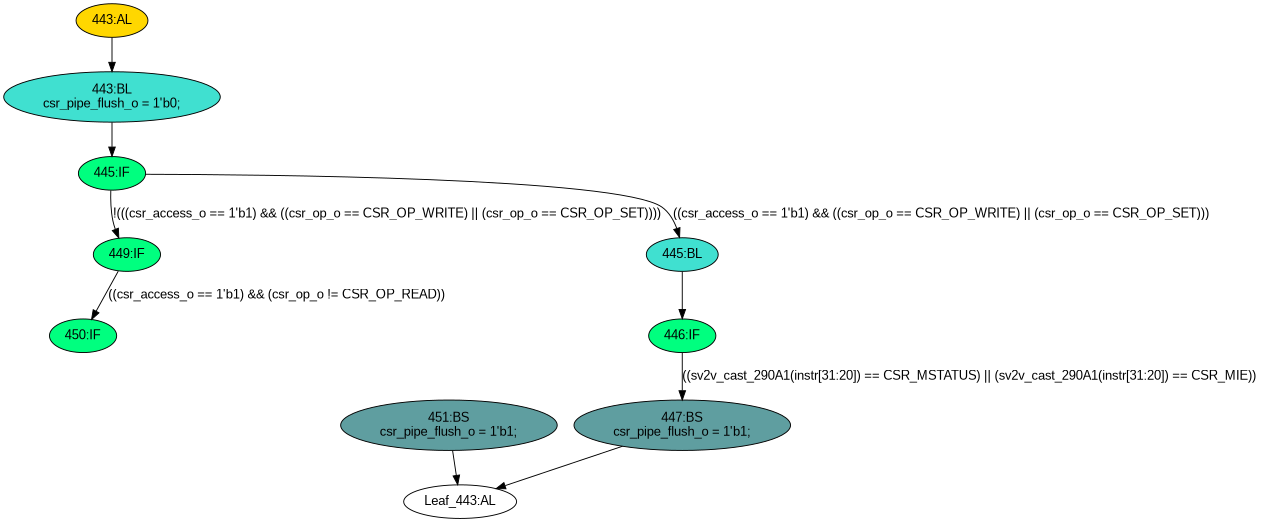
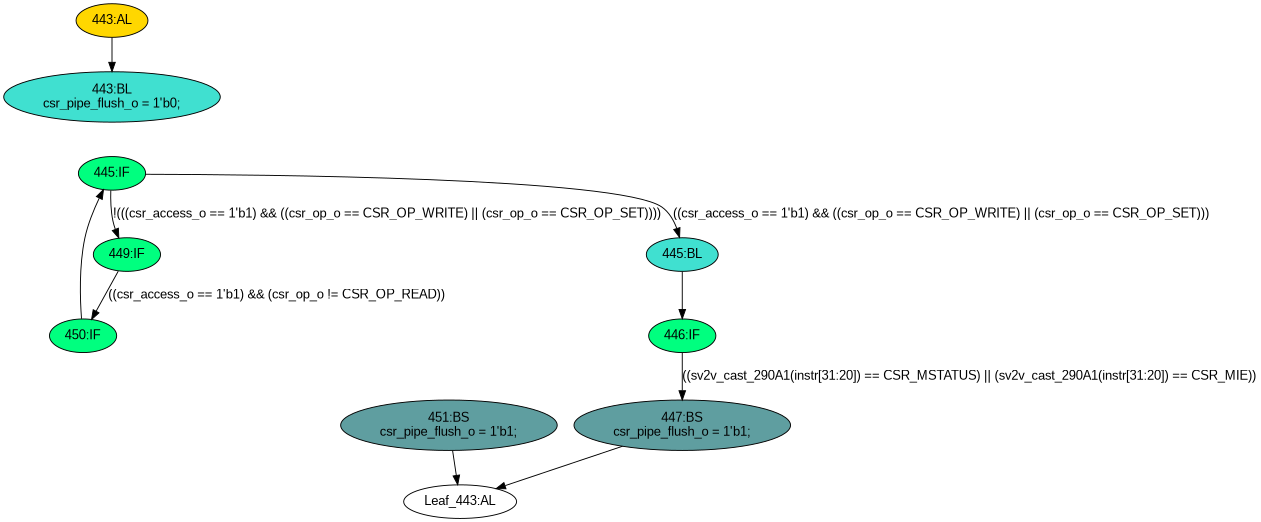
edge "443:BL csr_pipe_flush_o = 1'b0;" -> "445:IF": now "450:IF" -> "445:IF"
